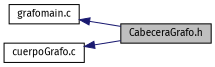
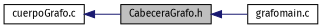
edge "CabeceraGrafo.h" -> "grafomain.c": reversed
